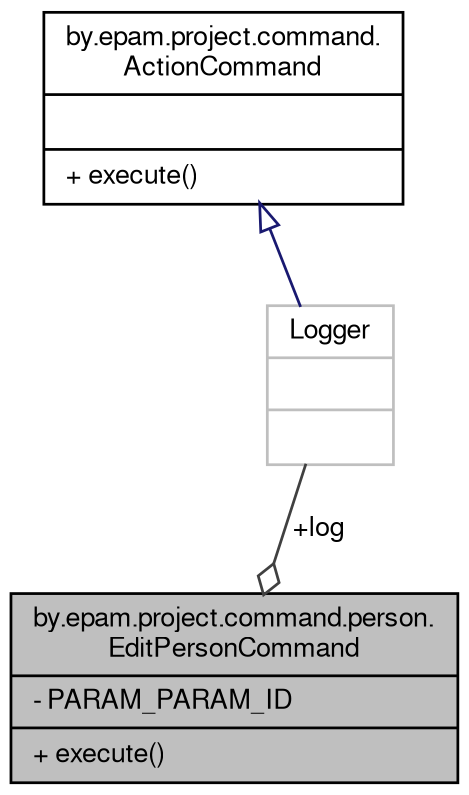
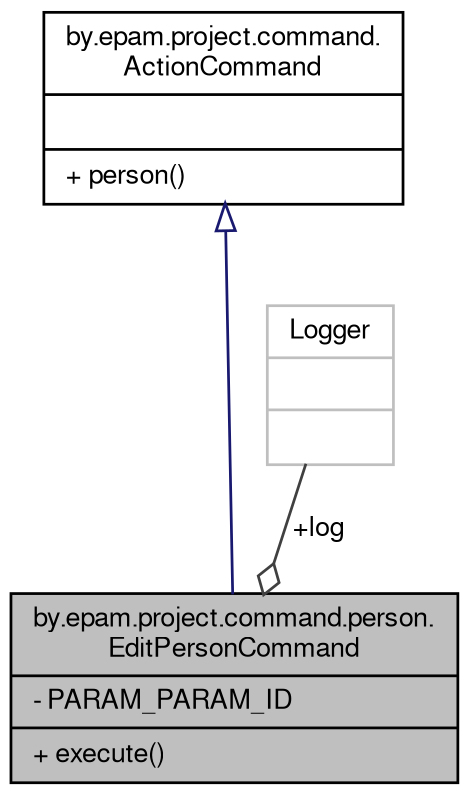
node "by.epam.project.command.": text "+ execute()" -> "+ person()"
edge "Logger" -> "by.epam.project.command.": now "by.epam.project.command.person." -> "by.epam.project.command."
